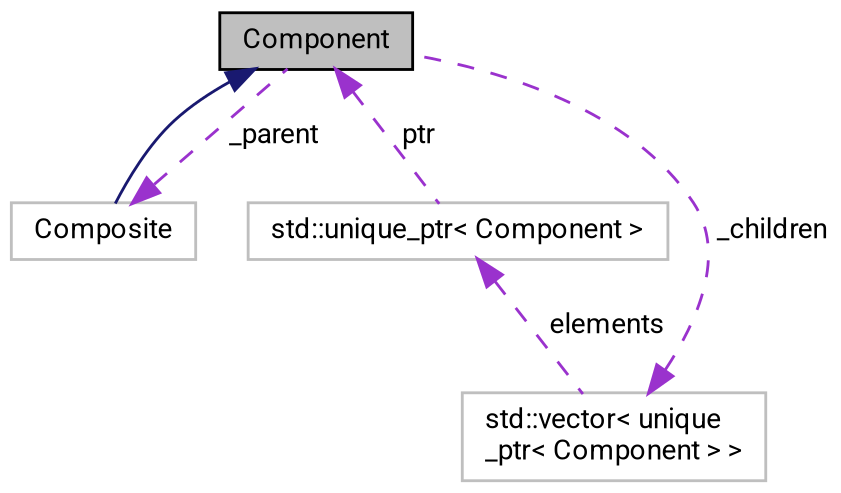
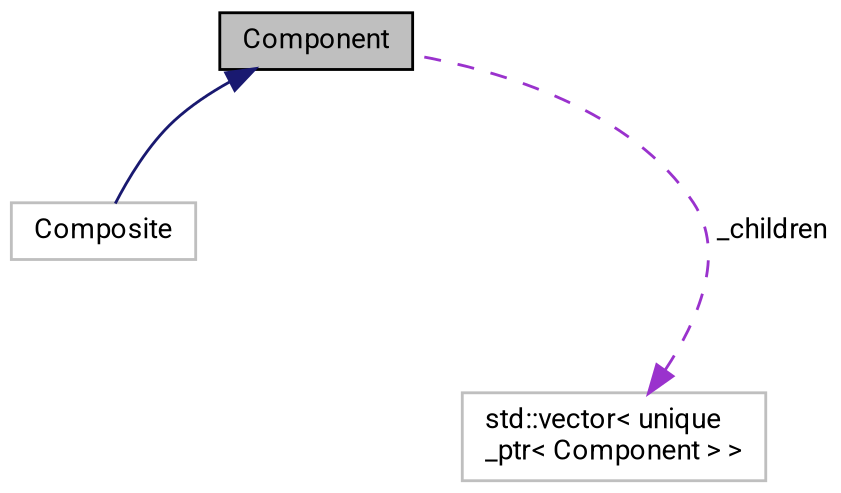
edge "Component" -> "Composite": removed, label "_parent"
node "std::unique_ptr< Component >": removed
